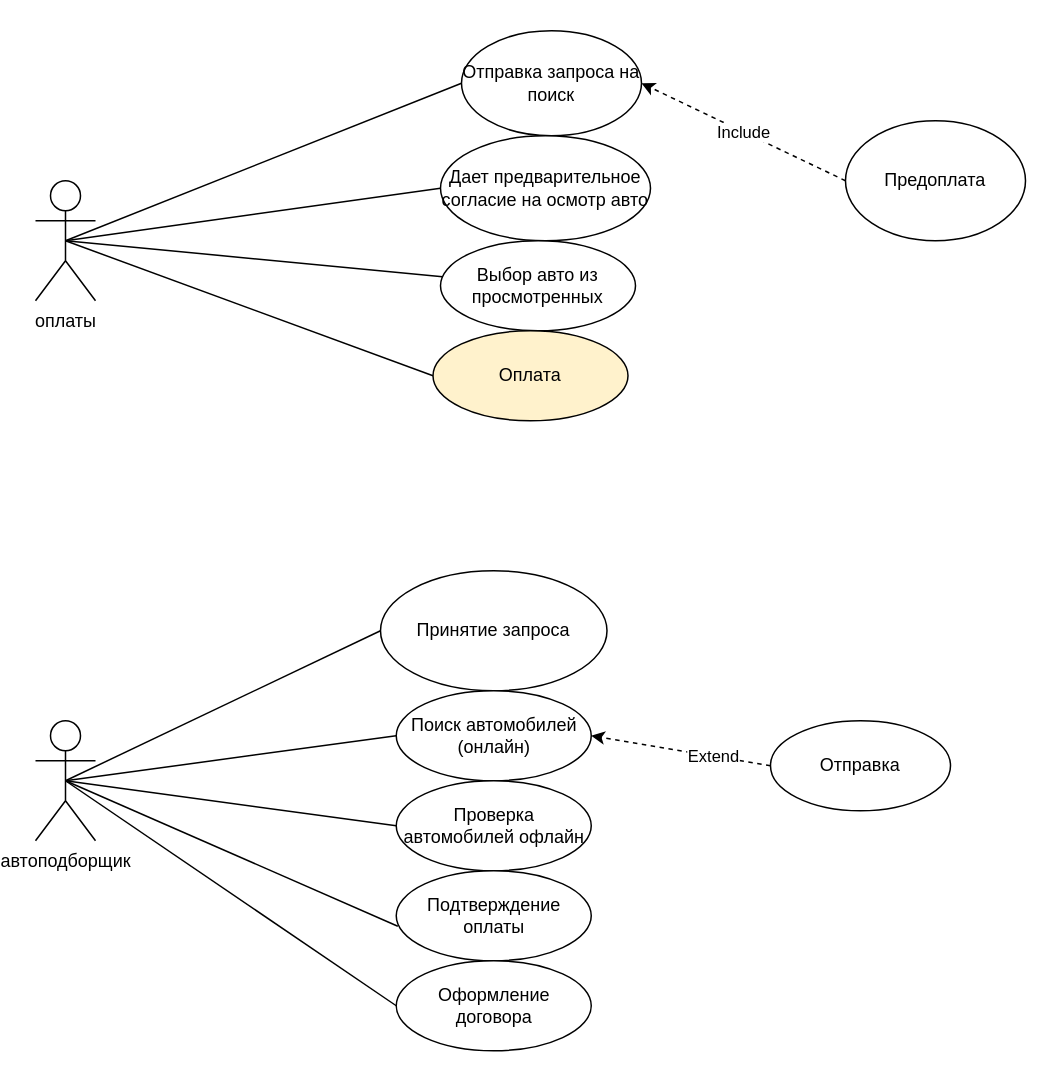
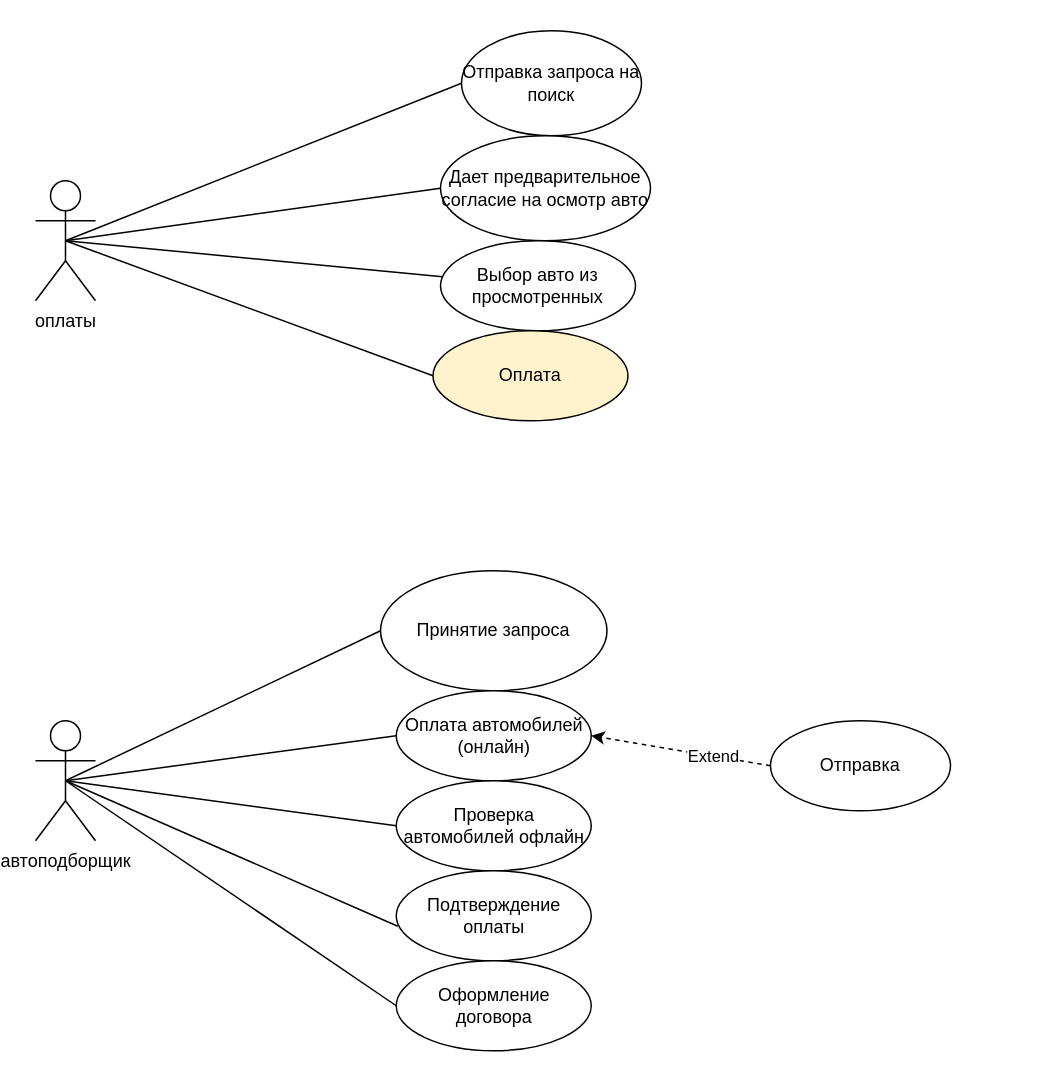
edge "Предоплата" -> "Отправка запроса на поиск": removed, label "Include"
node "Предоплата": removed
node "Поиск автомобилей (онлайн)": label "Поиск автомобилей (онлайн)" -> "Оплата автомобилей (онлайн)"
